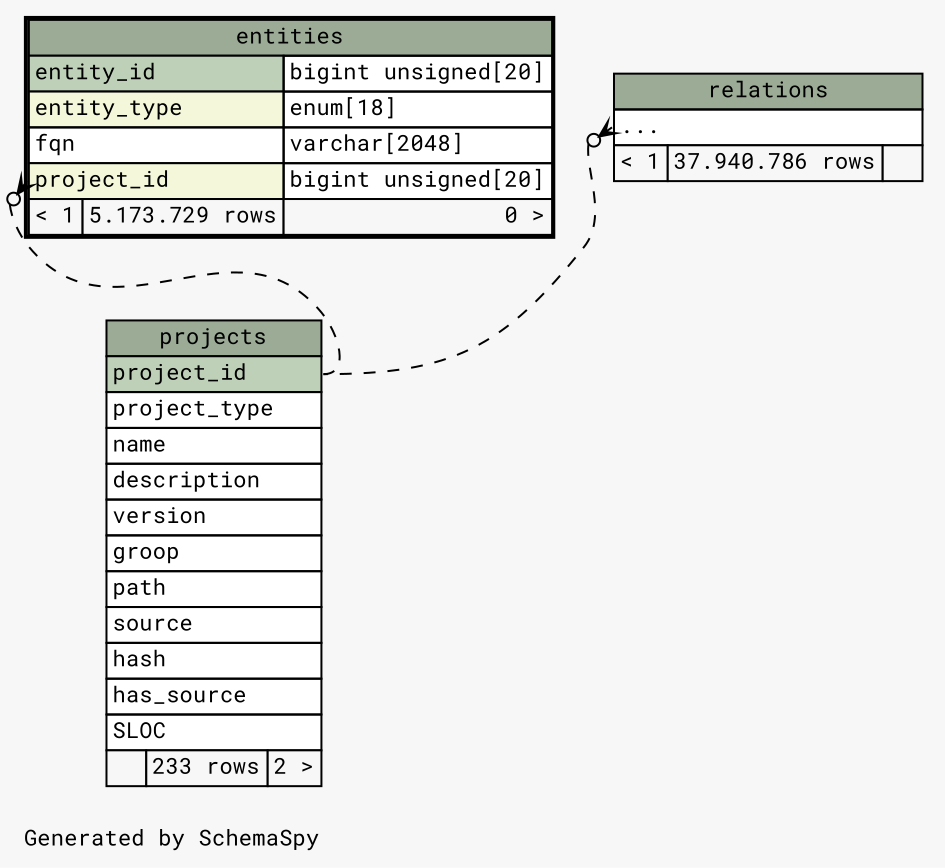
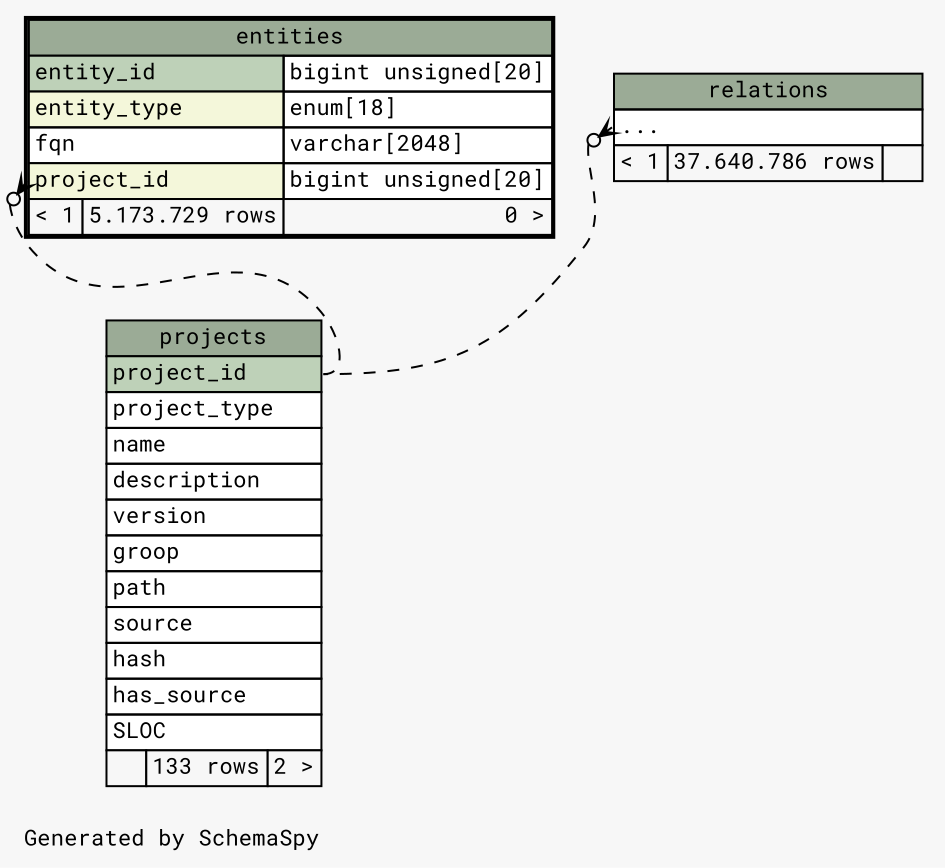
node "relations": text "37.940.786 rows" -> "37.640.786 rows"
node "projects": text "233 rows" -> "133 rows"
